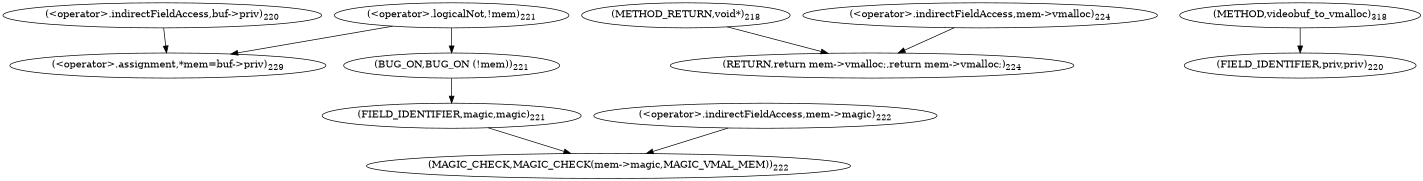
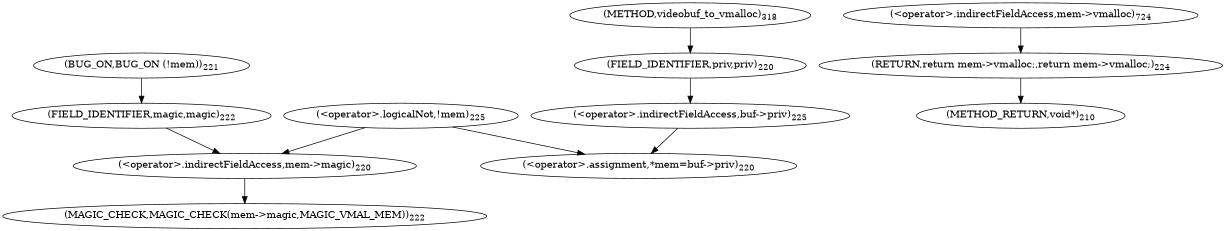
node "(<operator>.indirectFieldAccess,buf->priv)": text "220" -> "225"
node "(<operator>.logicalNot,!mem)": text "221" -> "225"
node "(METHOD_RETURN,void*)": text "218" -> "210"
node "(<operator>.indirectFieldAccess,mem->vmalloc)": text "224" -> "724"
edge "(<operator>.logicalNot,!mem)" -> "(BUG_ON,BUG_ON (!mem))": now "(<operator>.logicalNot,!mem)" -> "(<operator>.indirectFieldAccess,mem->magic)"
edge "(METHOD_RETURN,void*)" -> "(RETURN,return mem->vmalloc;,return mem->vmalloc;)": reversed
node "(<operator>.assignment,*mem=buf->priv)": text "229" -> "220"
edge "(FIELD_IDENTIFIER,priv,priv)" -> "(<operator>.indirectFieldAccess,buf->priv)": added
node "(FIELD_IDENTIFIER,magic,magic)": text "221" -> "222"
node "(<operator>.indirectFieldAccess,mem->magic)": text "222" -> "220"
edge "(FIELD_IDENTIFIER,magic,magic)" -> "(MAGIC_CHECK,MAGIC_CHECK(mem->magic,MAGIC_VMAL_MEM))": now "(FIELD_IDENTIFIER,magic,magic)" -> "(<operator>.indirectFieldAccess,mem->magic)"
